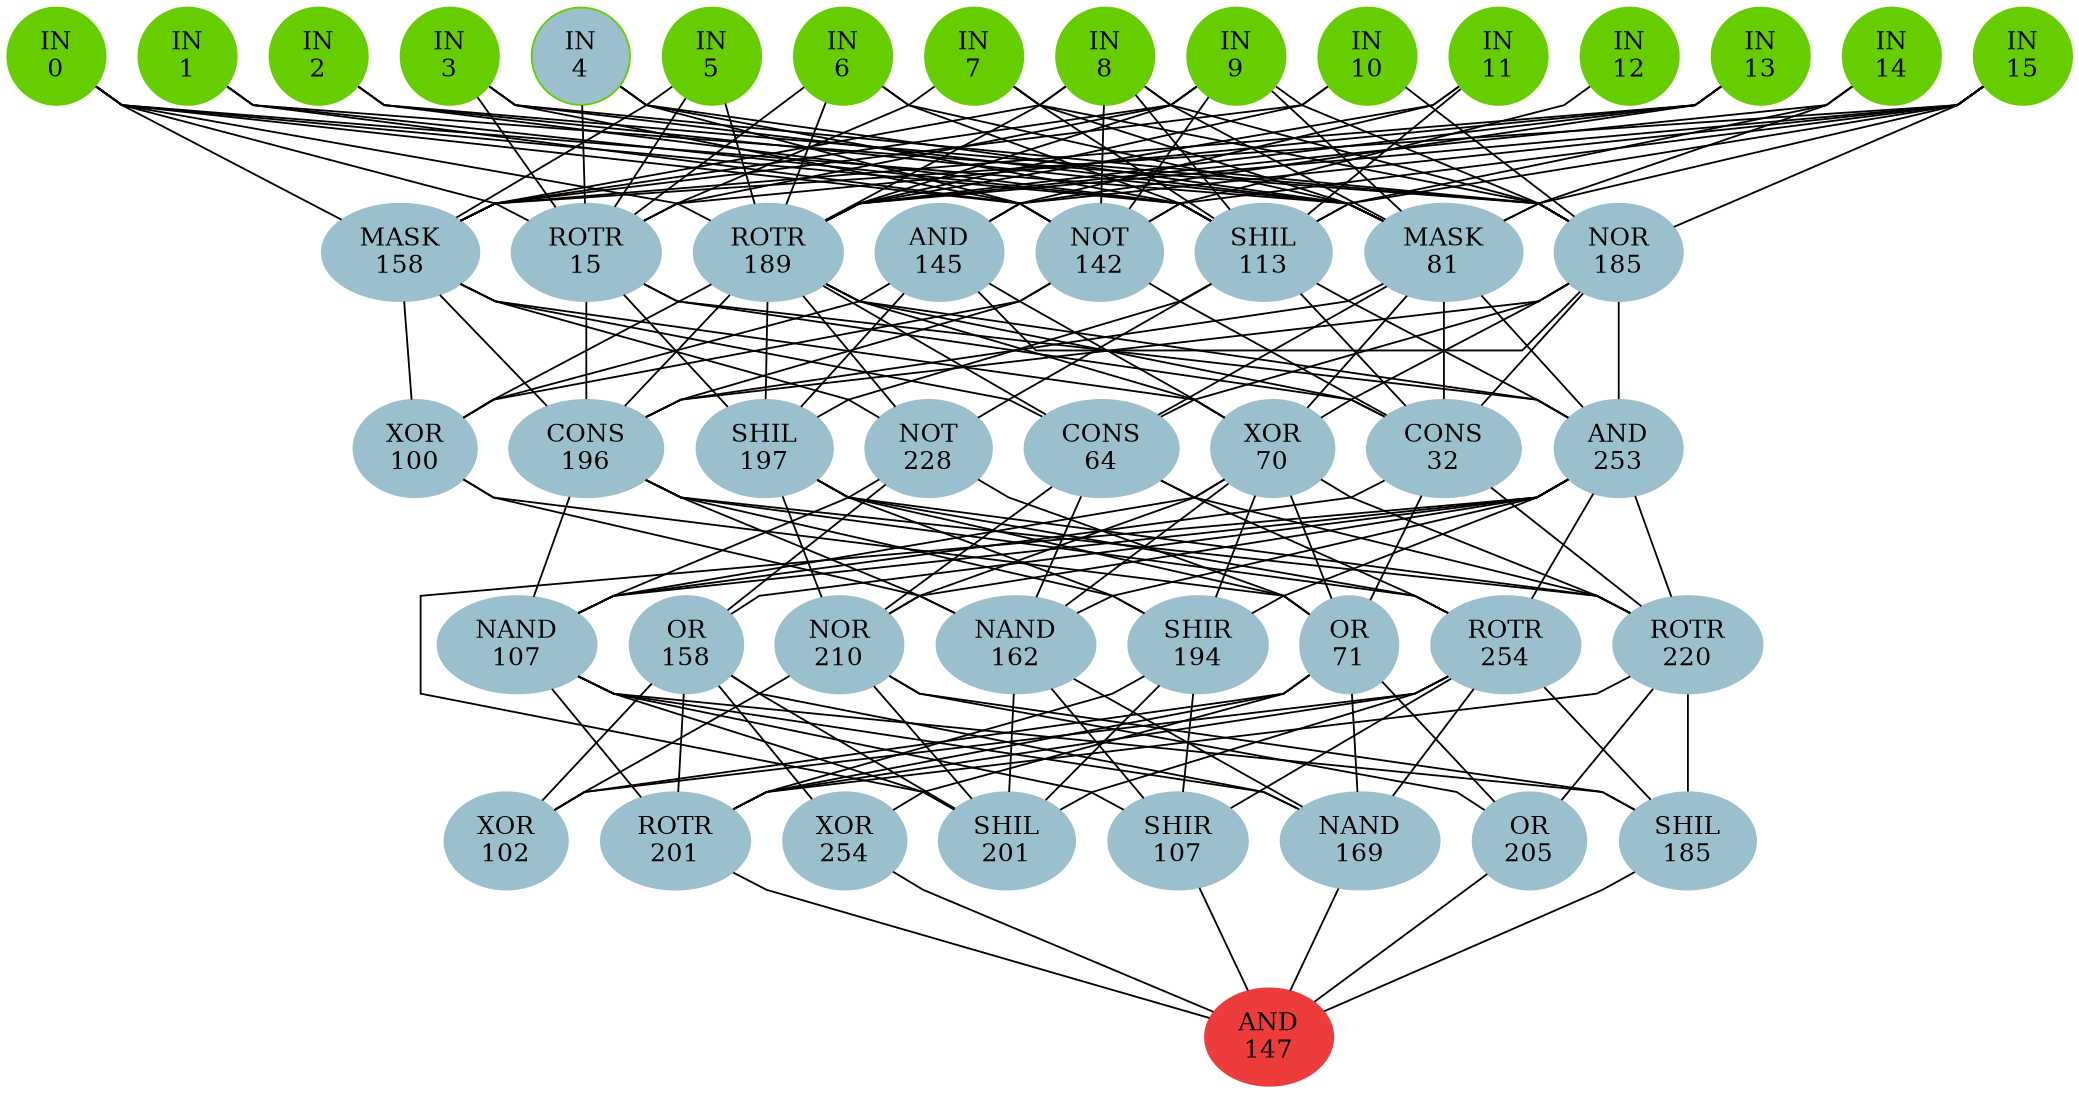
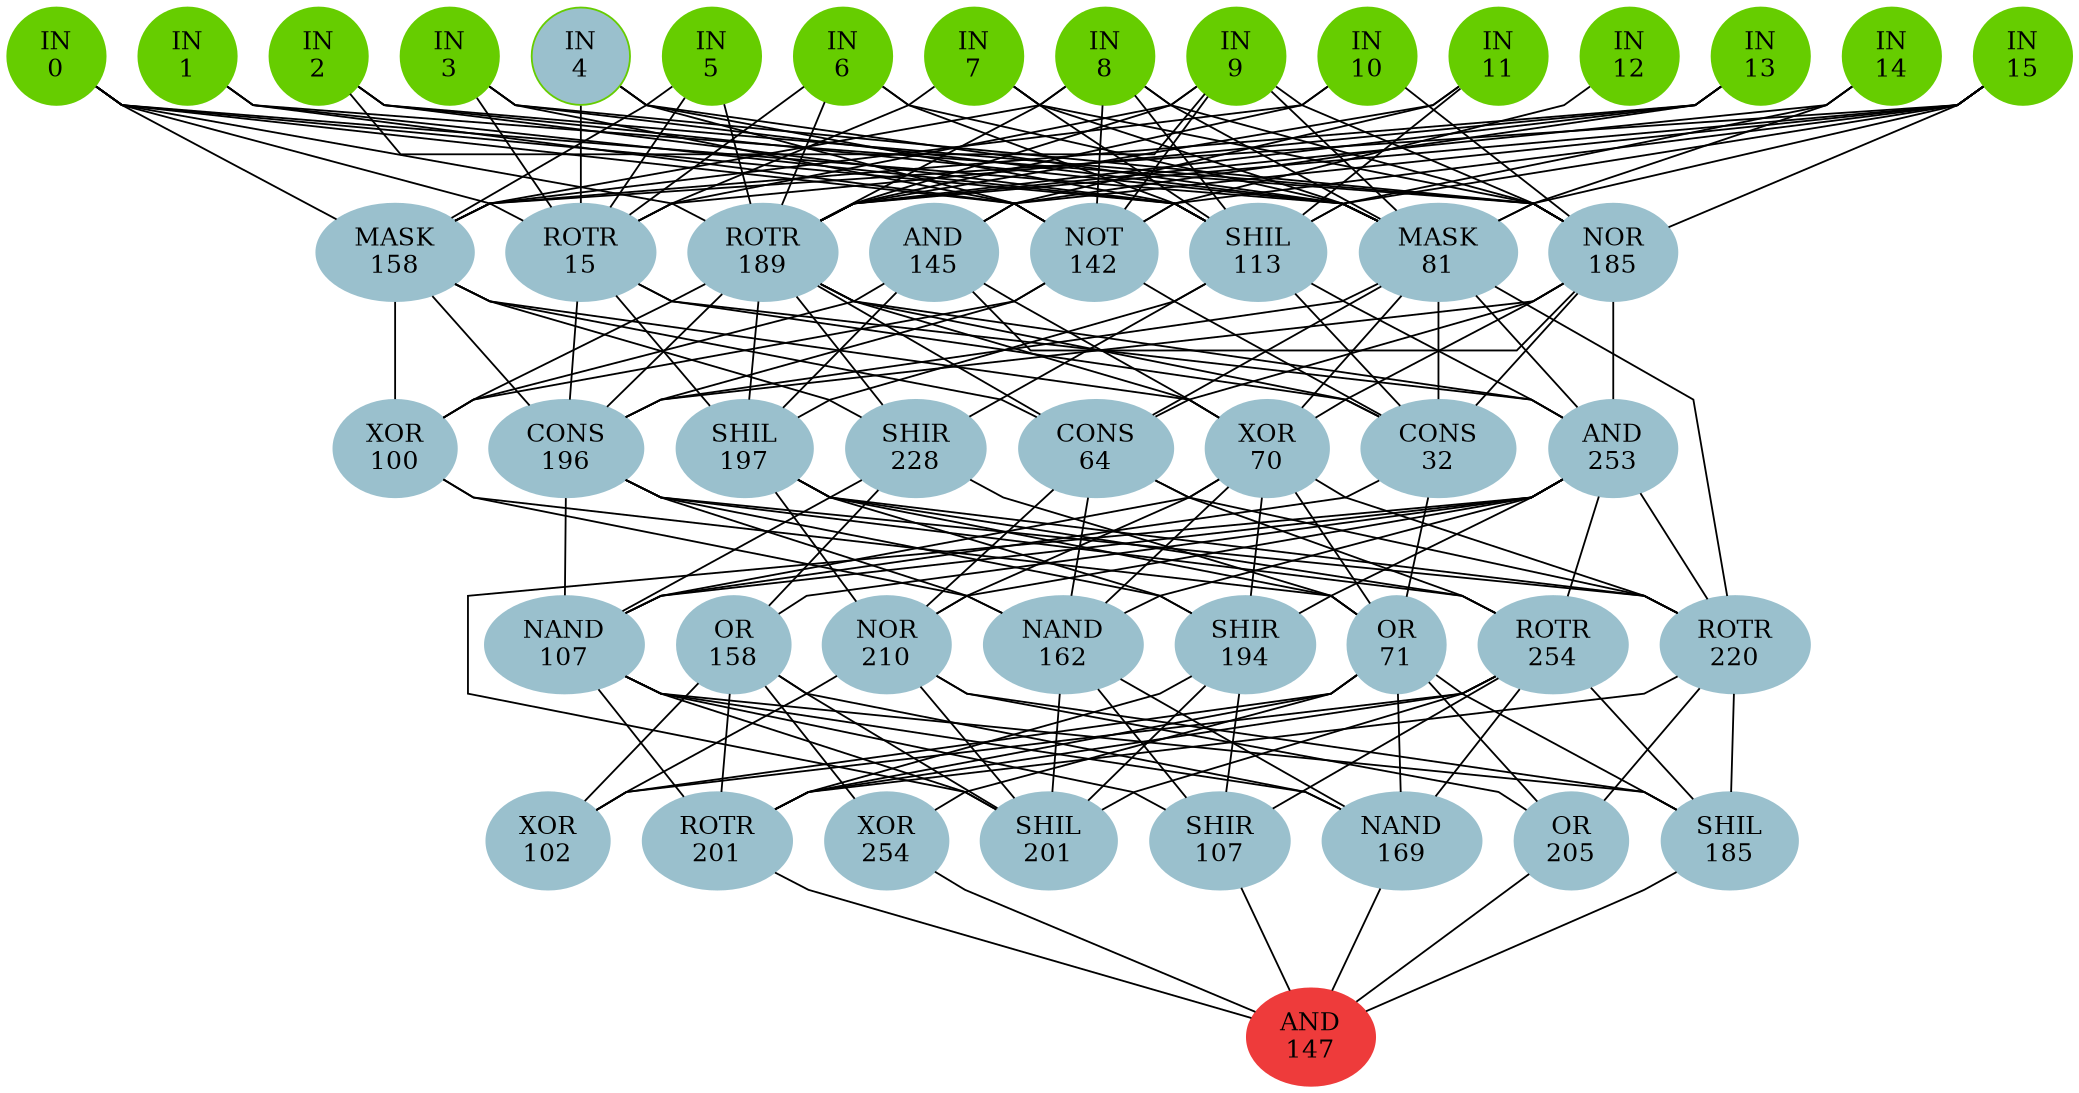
edge "IN 9" -- "MASK 158": now "IN 9" -- "IN 2"
node "NOT 228": label "NOT 228" -> "SHIR 228"
edge "CONS 32" -- "ROTR 220": now "MASK 81" -- "ROTR 220"
edge "OR 71" -- "SHIL 185": added
